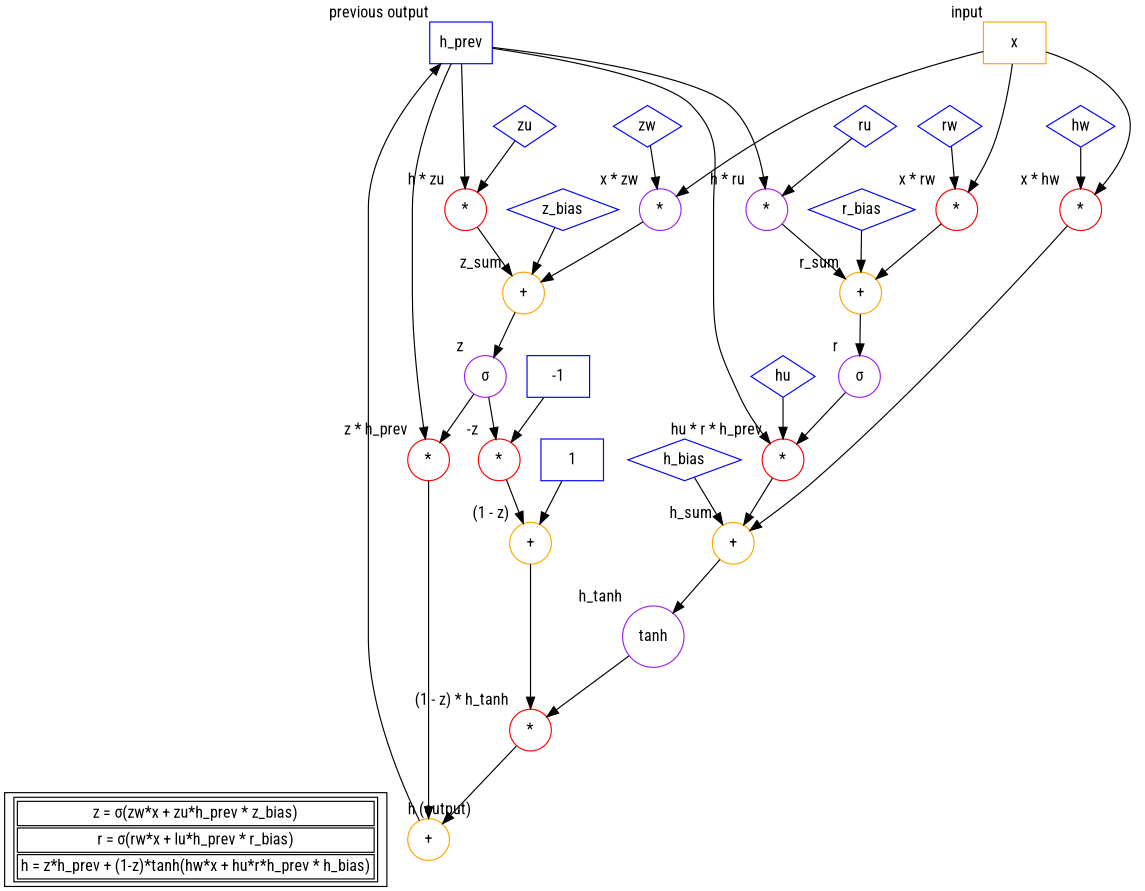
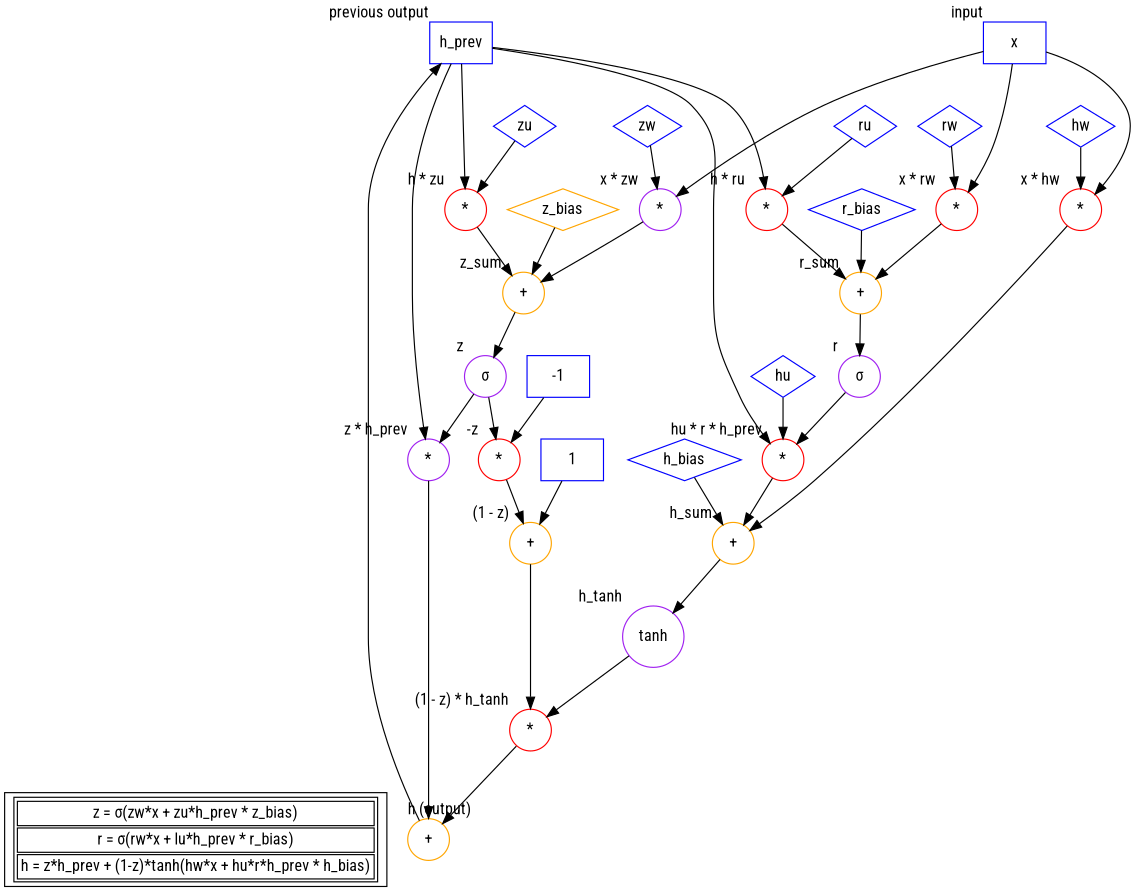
node "x input": color orange -> blue
node "z_bias": color blue -> orange
node "* h * ru": color purple -> red
node "* z * h_prev": color red -> purple
